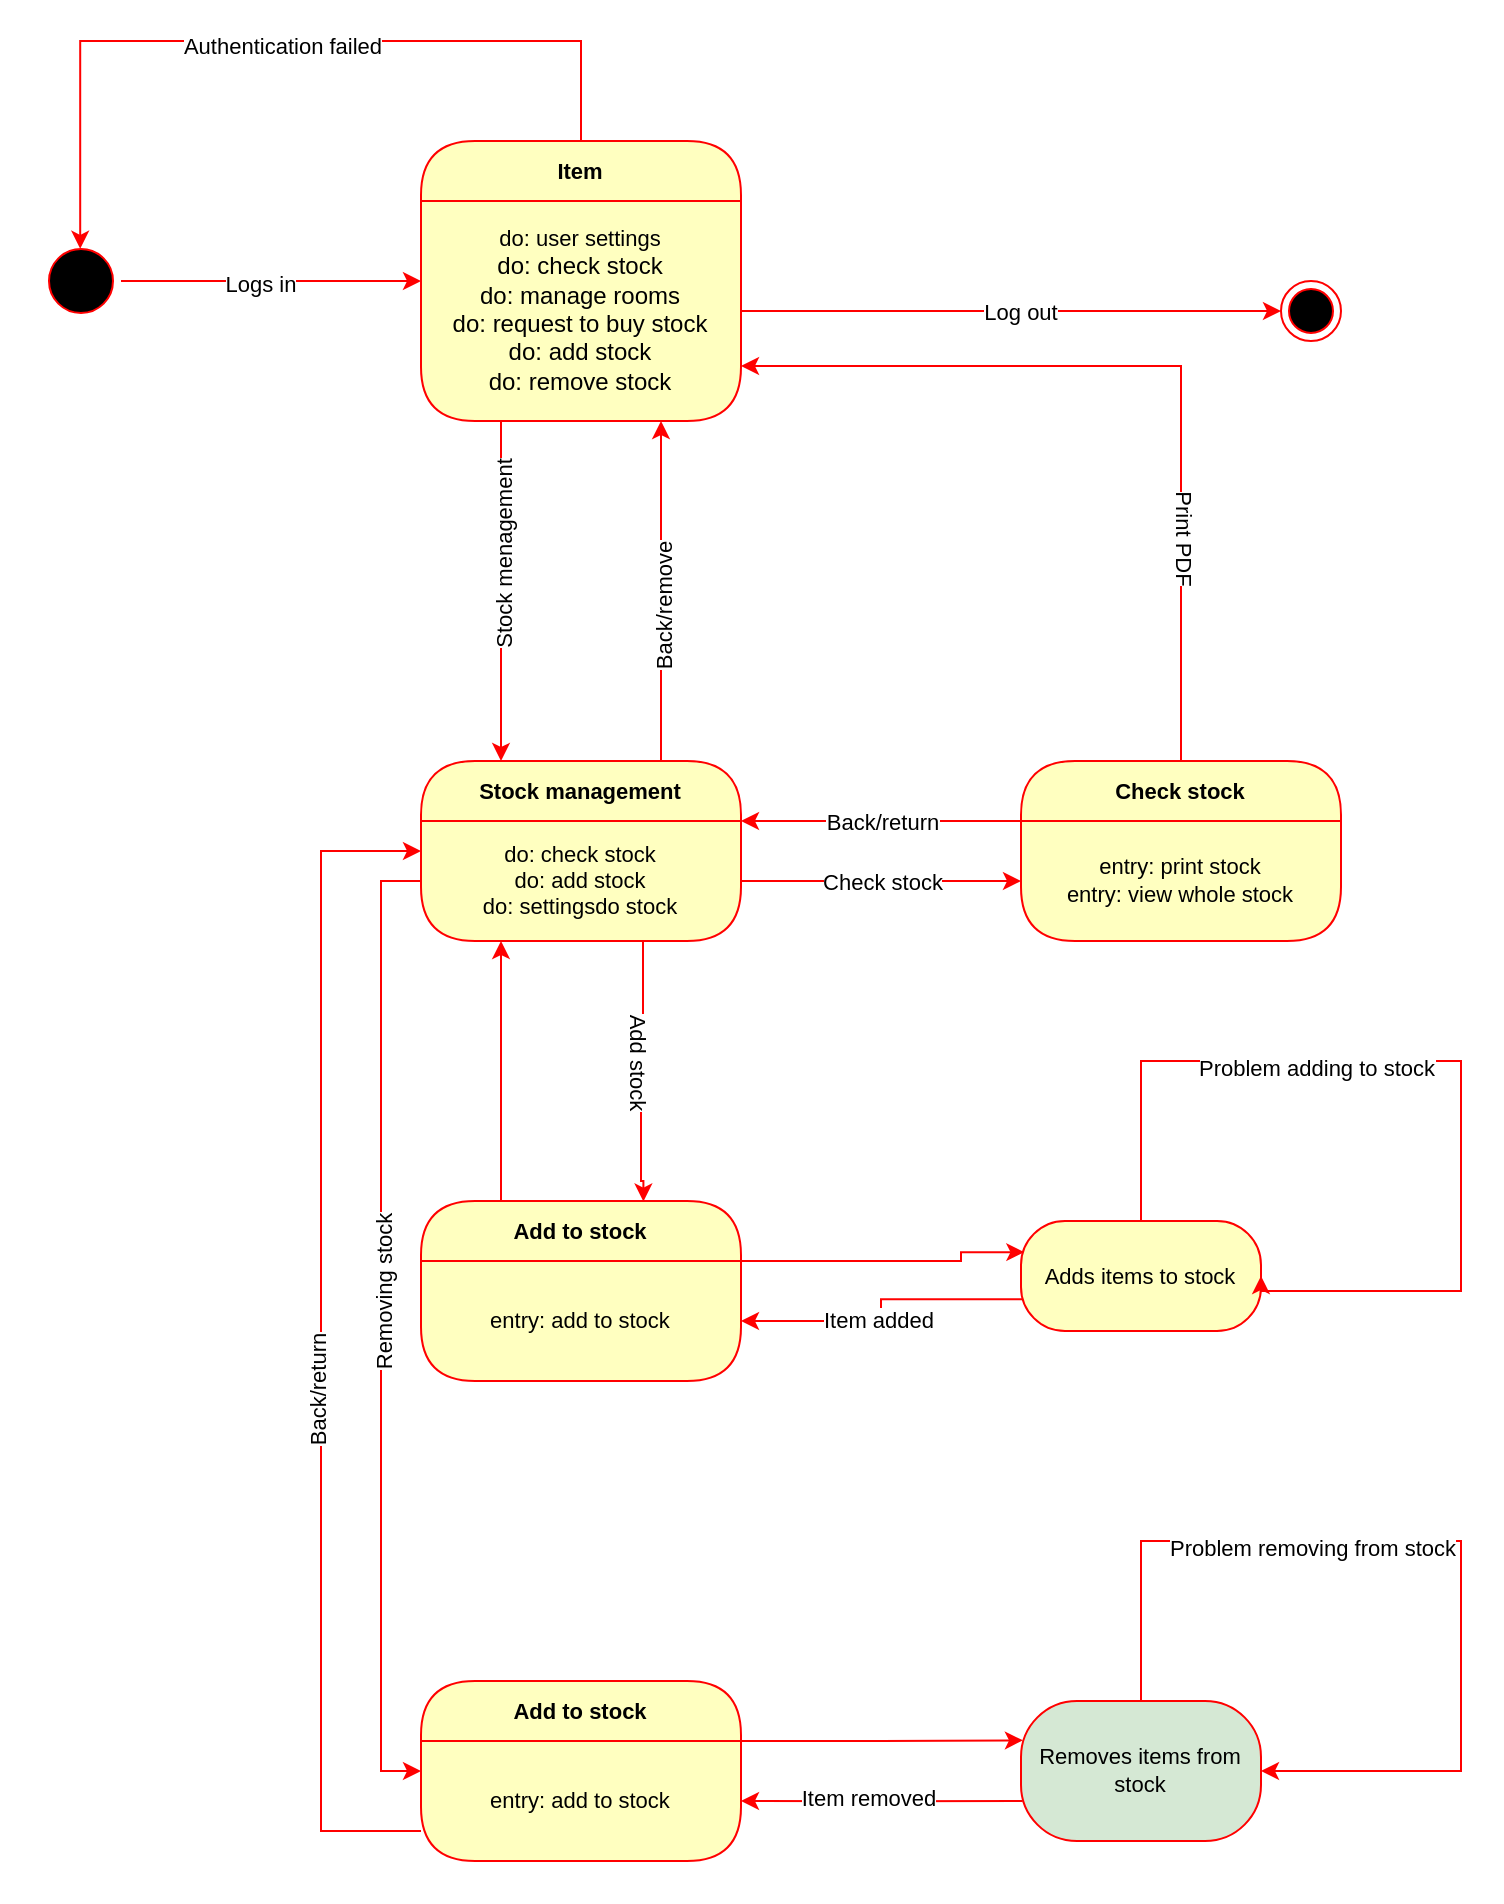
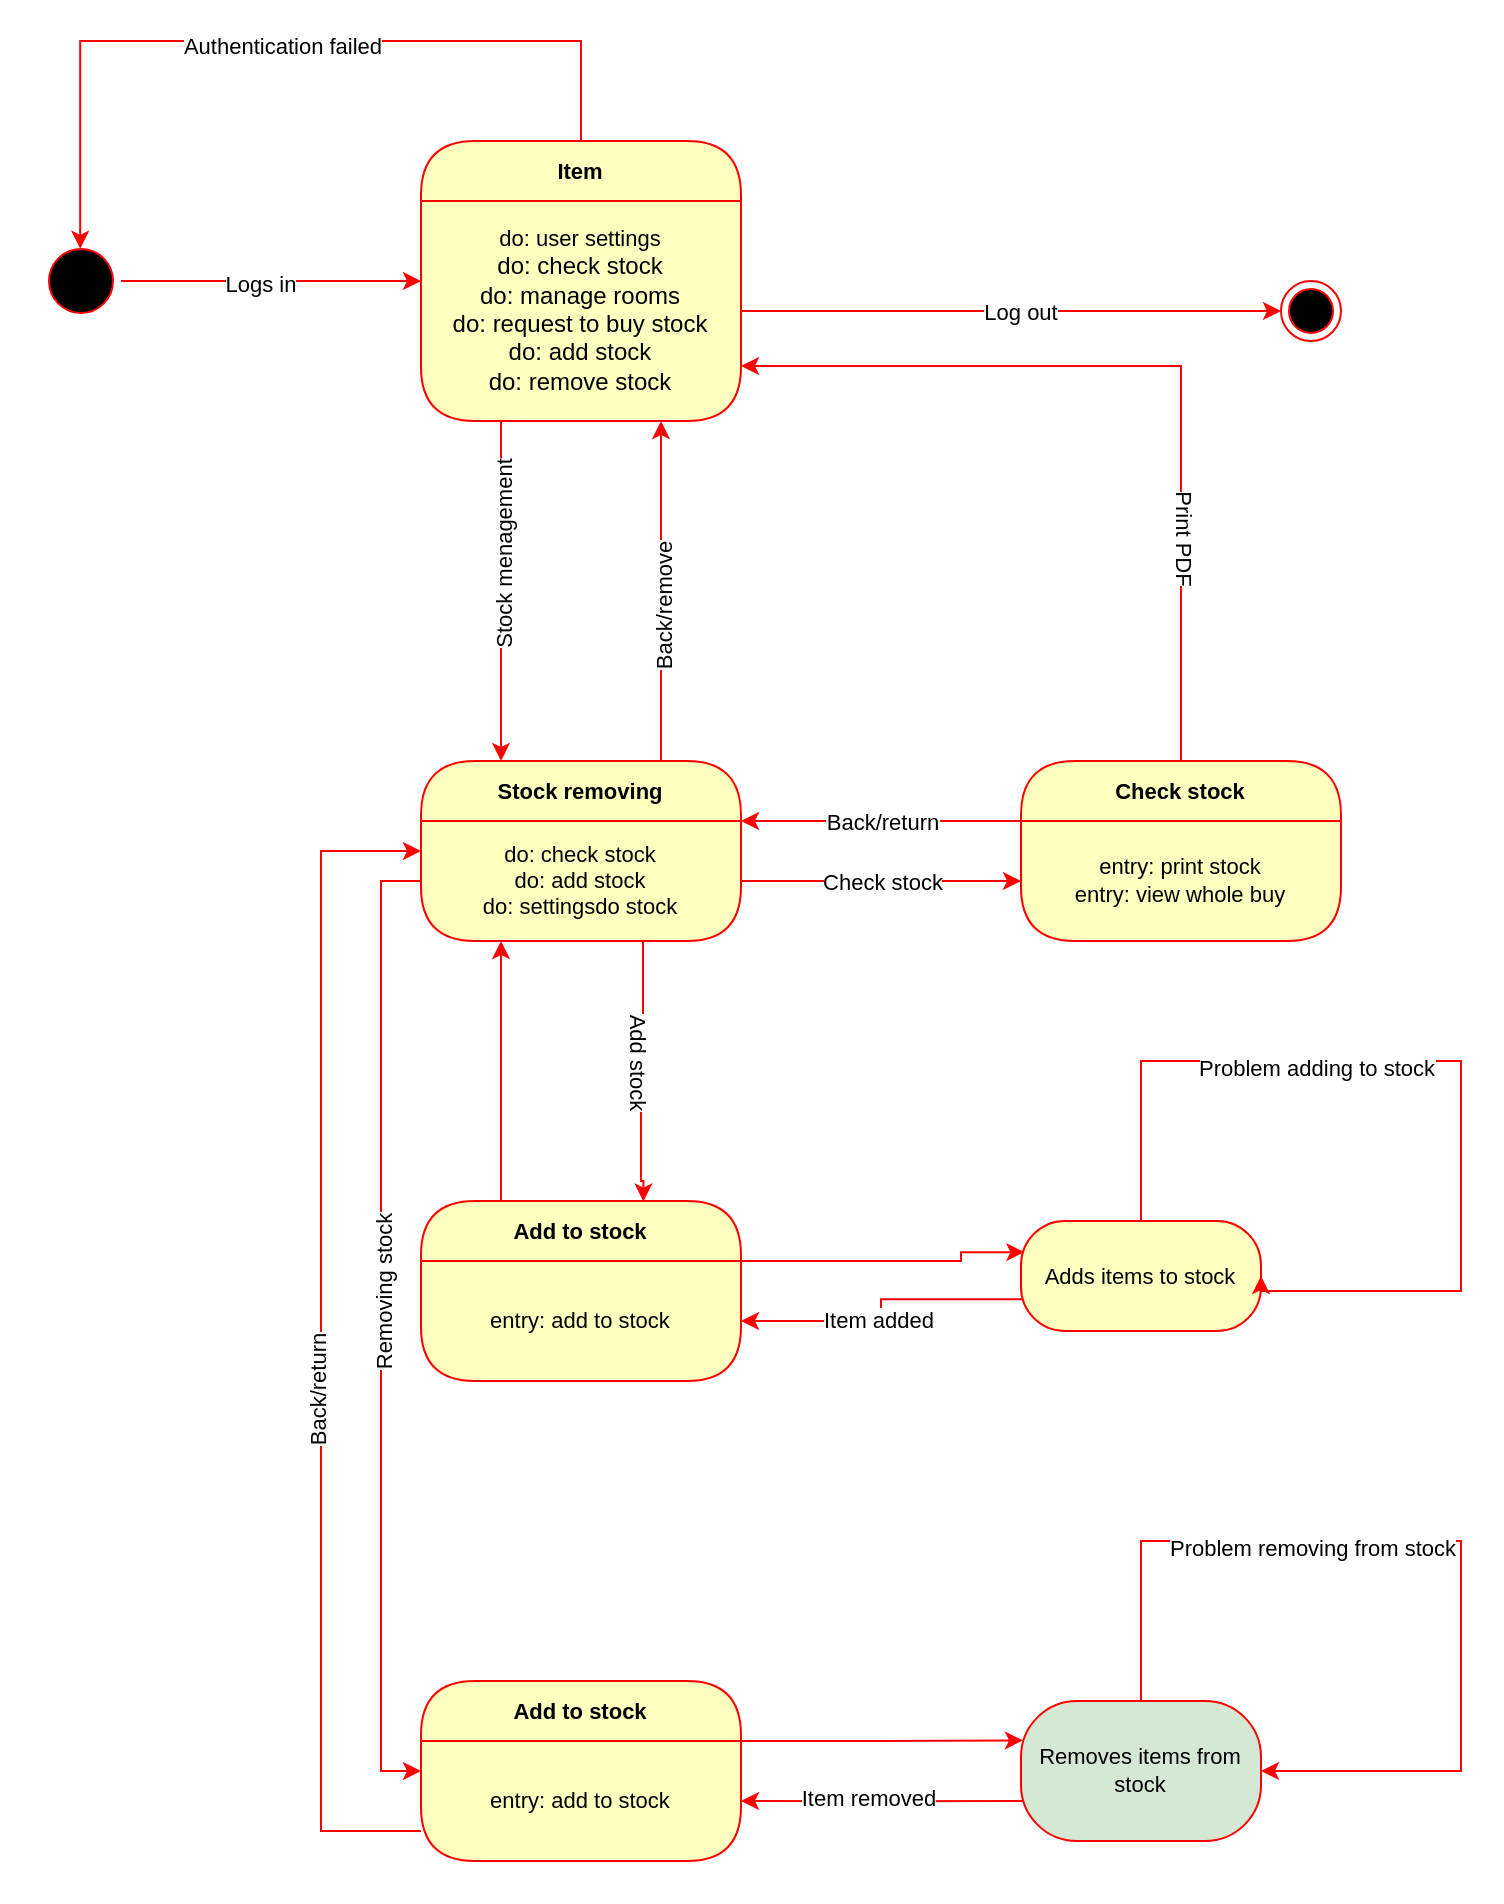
node "Stock management": label "Stock management" -> "Stock removing"
node "entry: print stock entry: view whole stock": label "entry: print stock entry: view whole stock" -> "entry: print stock entry: view whole buy"
